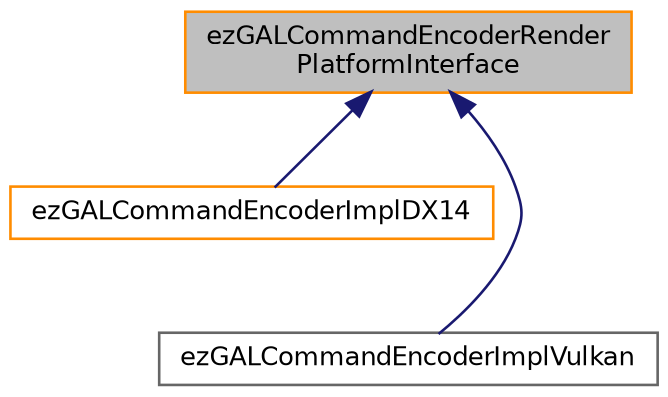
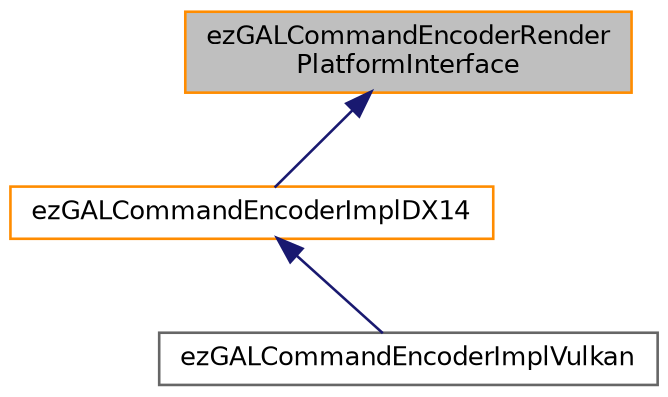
edge "ezGALCommandEncoderImplVulkan" -> "ezGALCommandEncoderRender PlatformInterface": now "ezGALCommandEncoderImplVulkan" -> "ezGALCommandEncoderImplDX14"
